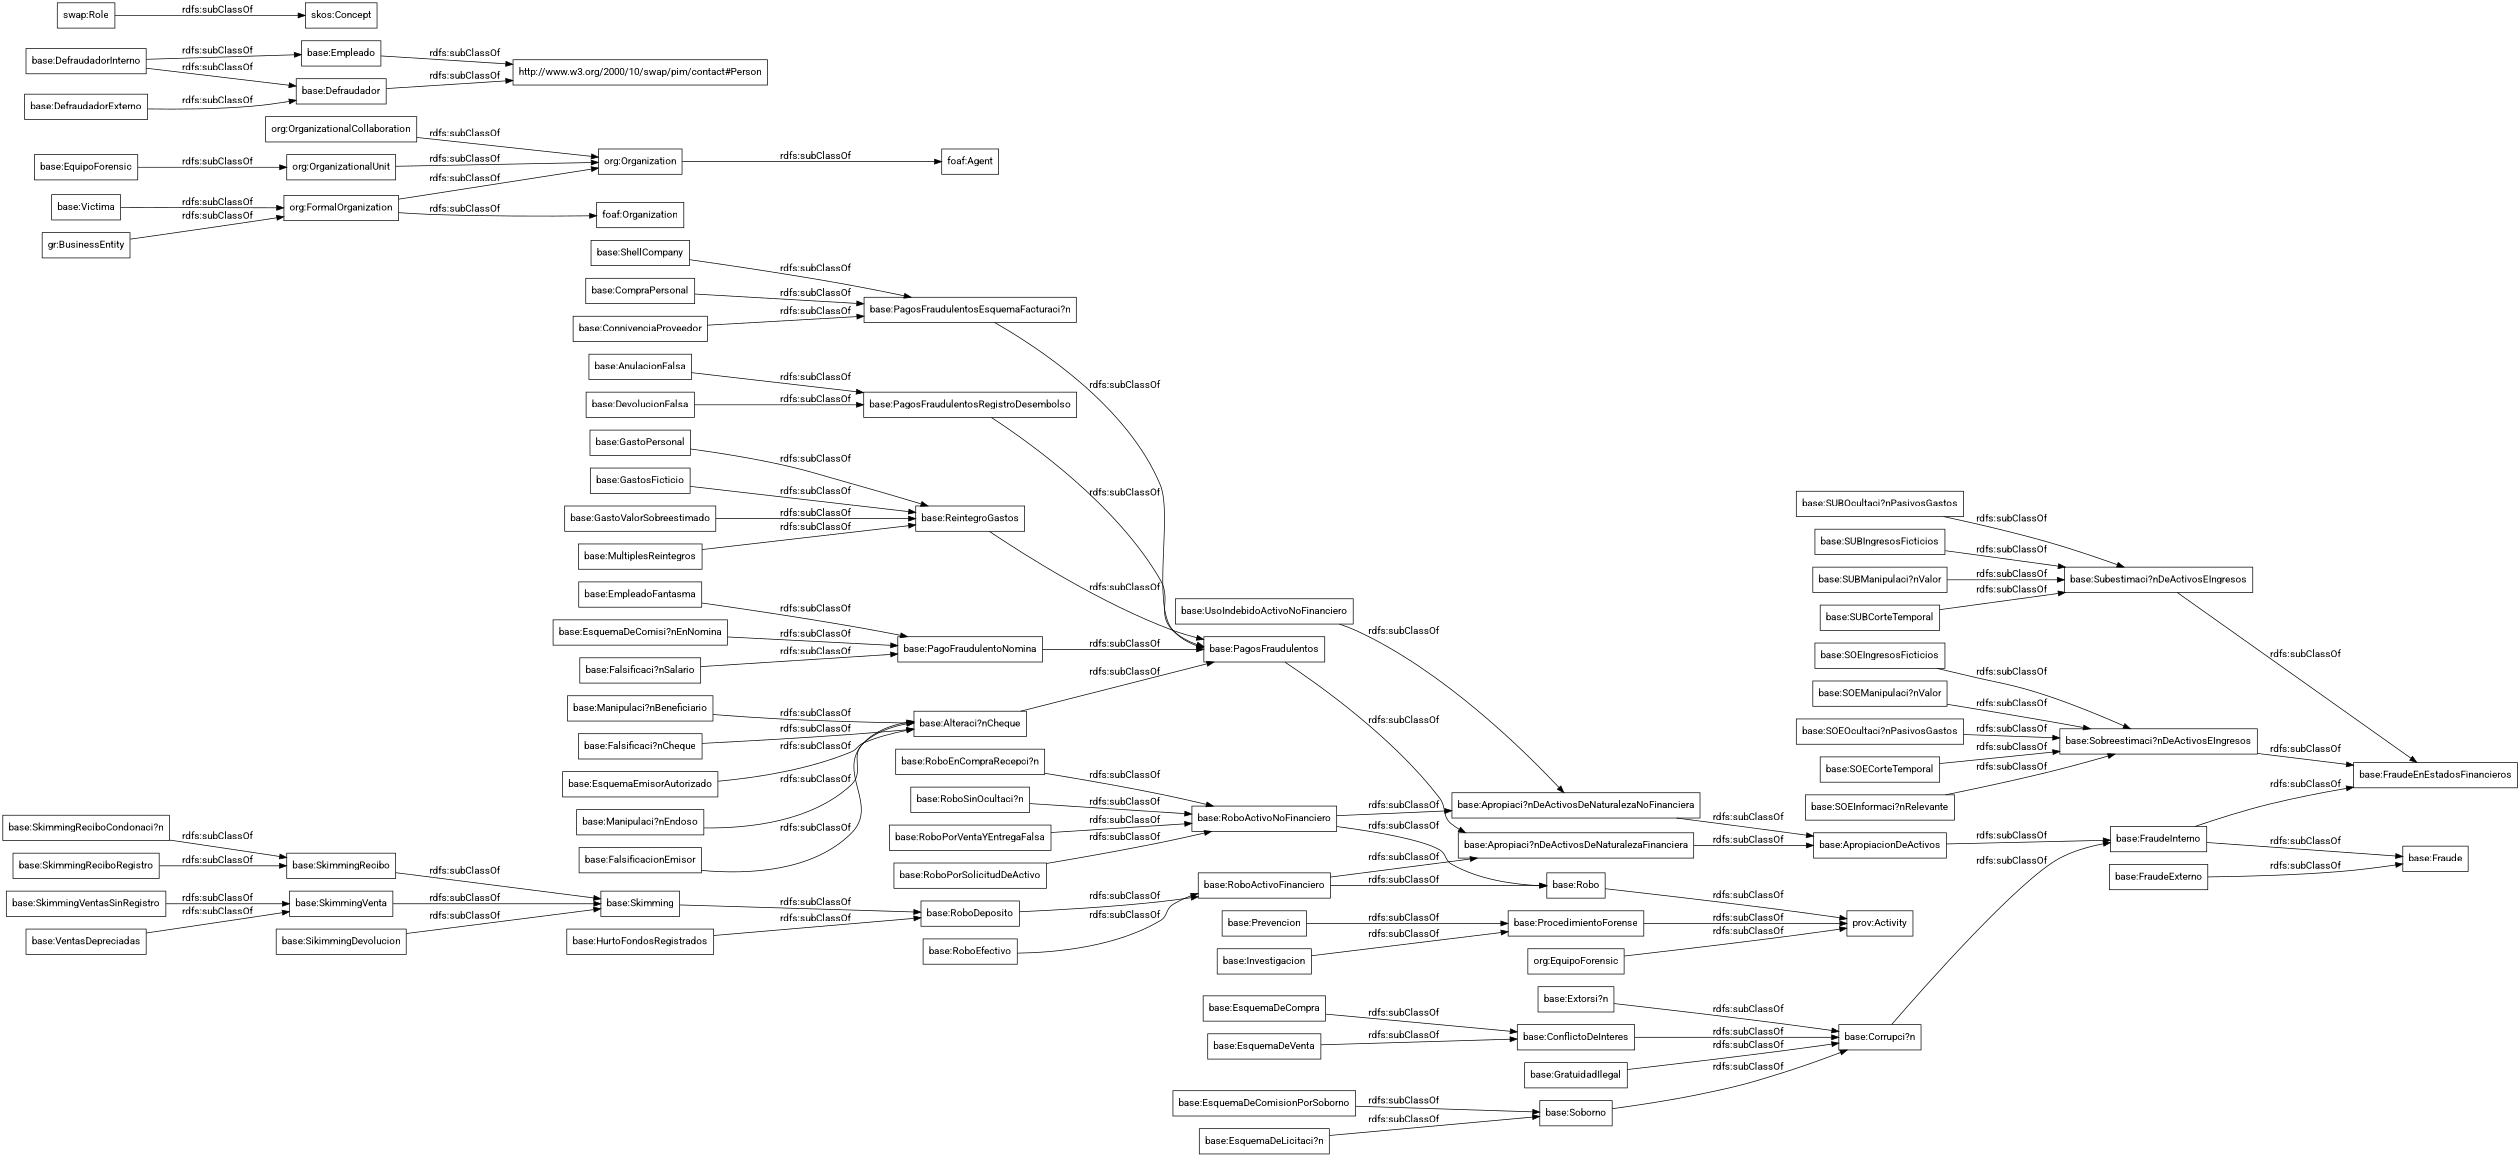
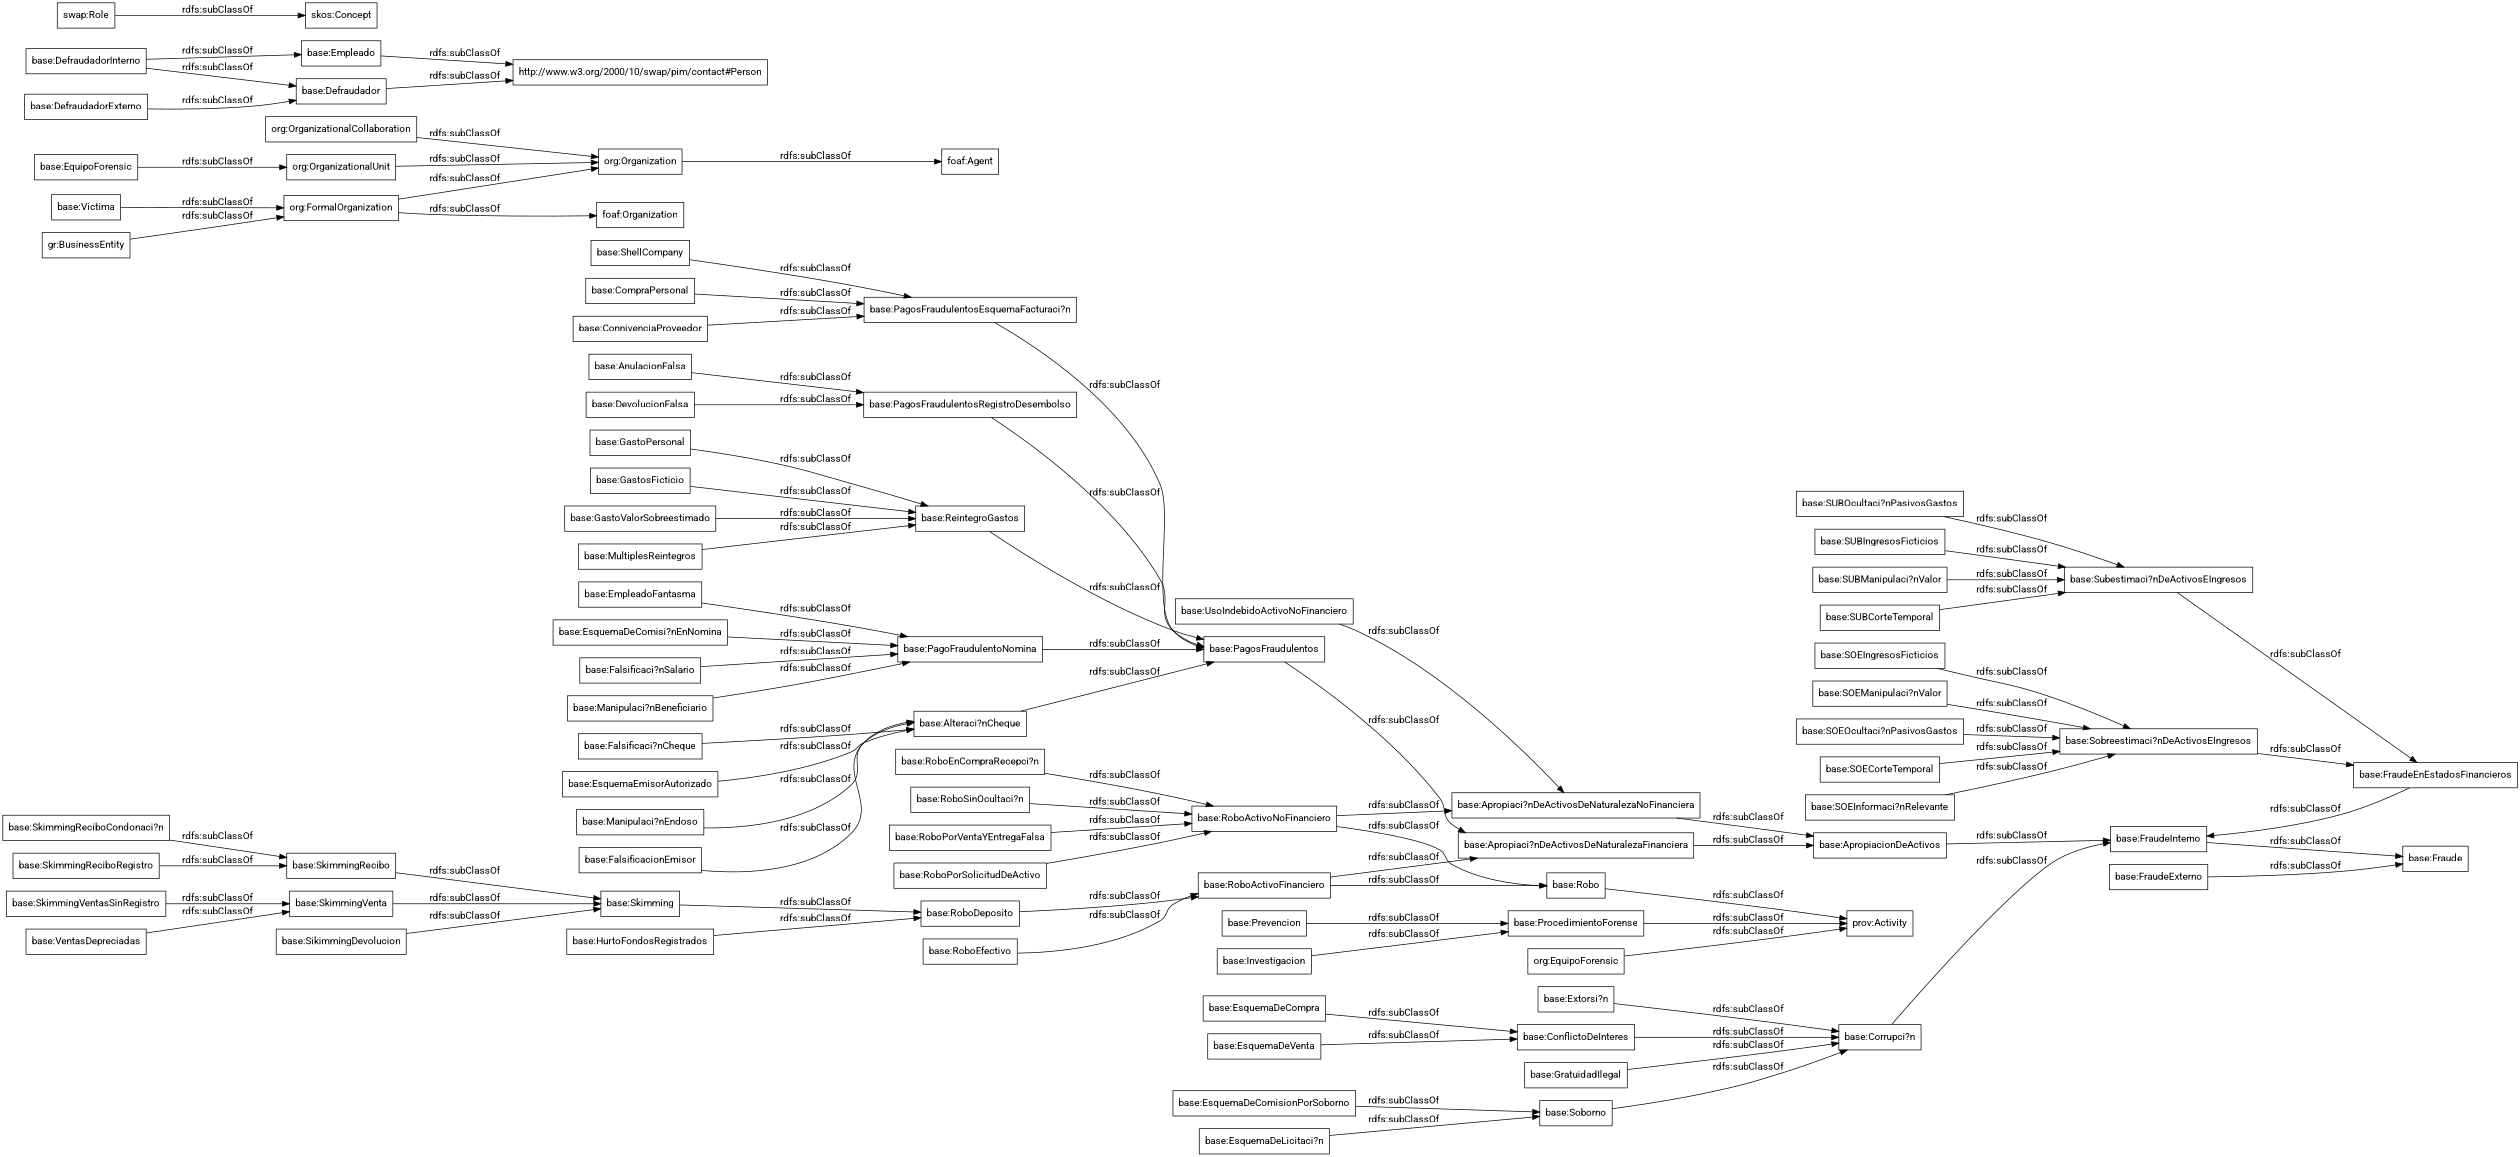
edge "base:Manipulaci?nBeneficiario" -> "base:Alteraci?nCheque": now "base:Manipulaci?nBeneficiario" -> "base:PagoFraudulentoNomina"
edge "base:FraudeInterno" -> "base:FraudeEnEstadosFinancieros": reversed
